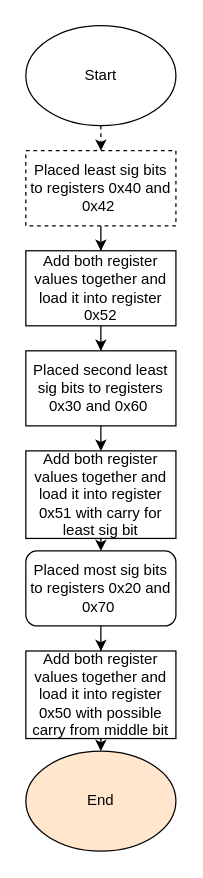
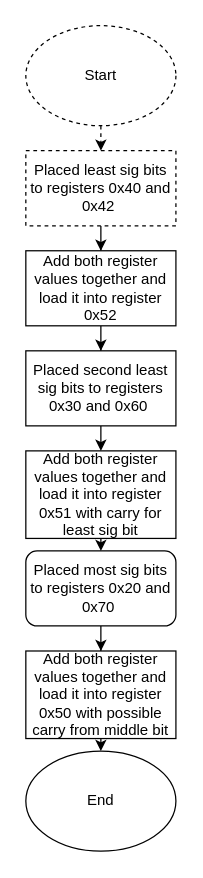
node "Start": style solid -> dashed
node "End": fillcolor #ffe6cc -> #ffffff
